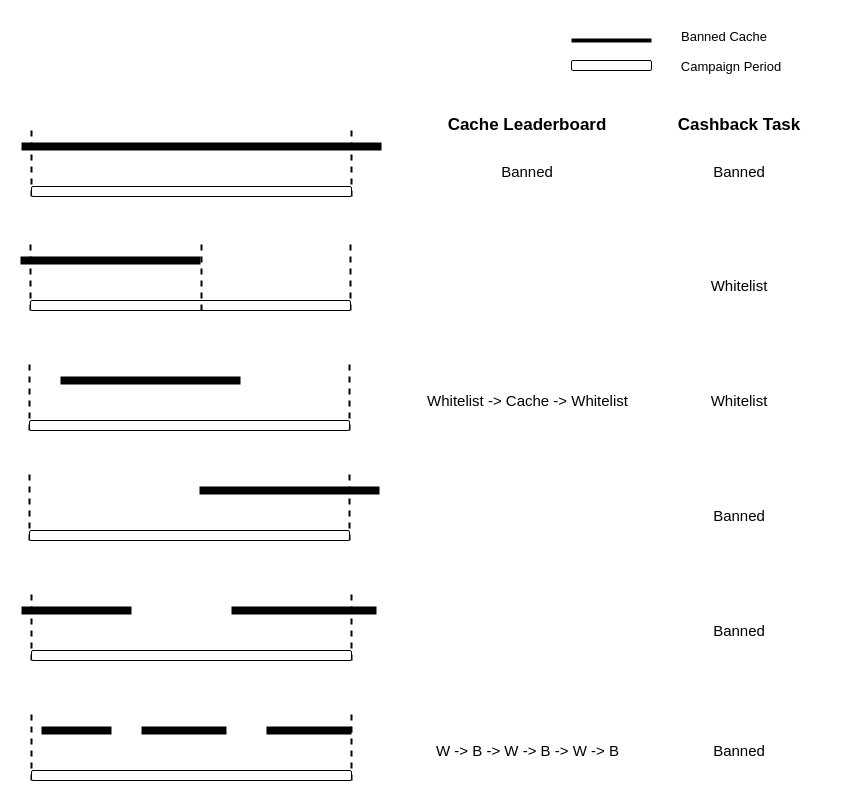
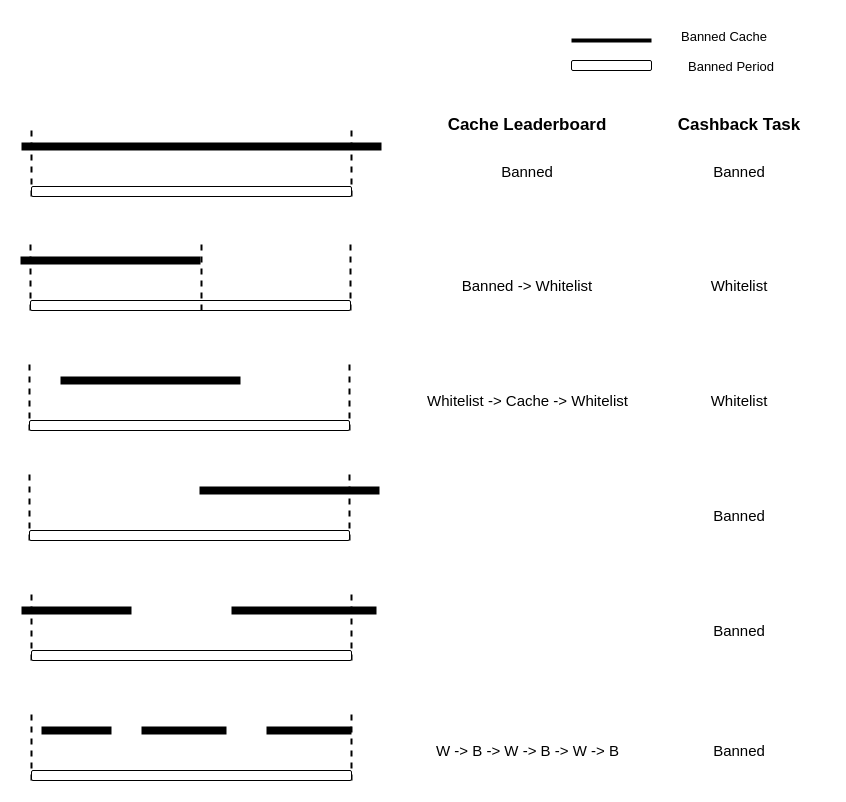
node "Campaign Period": label "Campaign Period" -> "Banned Period"
node "Banned -> Whitelist": added
